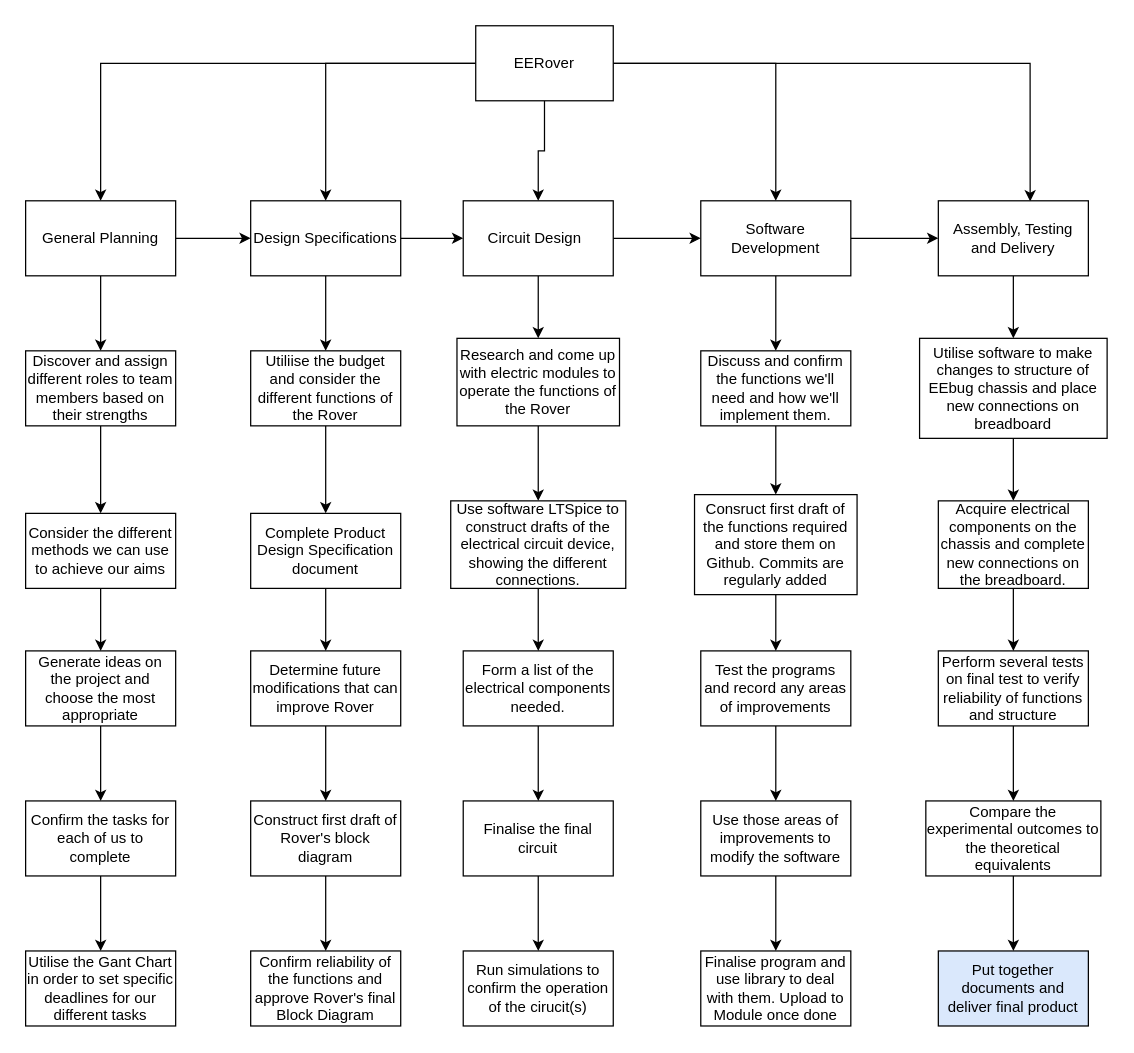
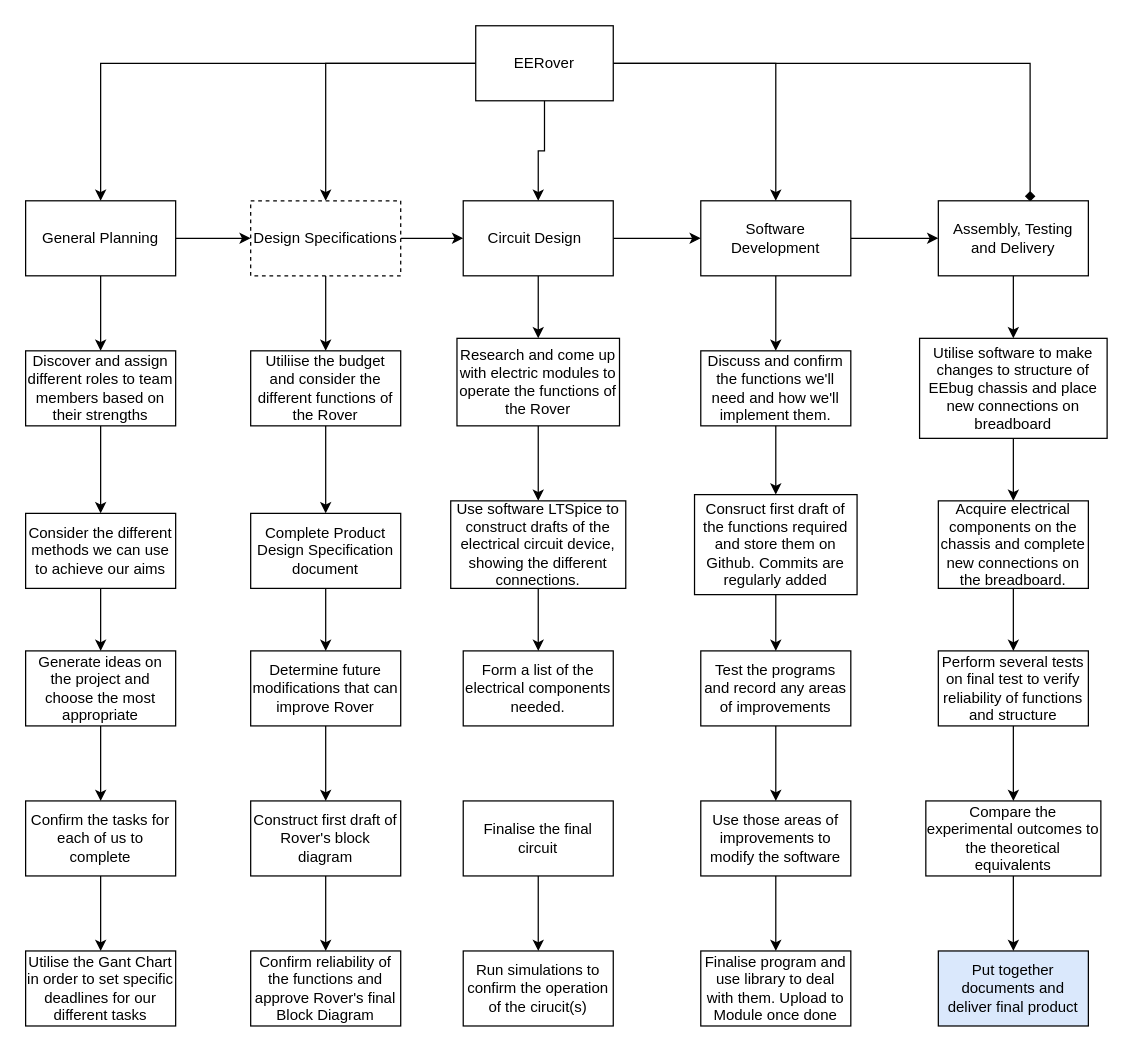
edge "EERover" -> "Assembly, Testing and Delivery": arrowhead classic -> diamond
node "Design Specifications": style solid -> dashed
edge "Form a list of the electrical components needed." -> "Finalise the final circuit": removed
